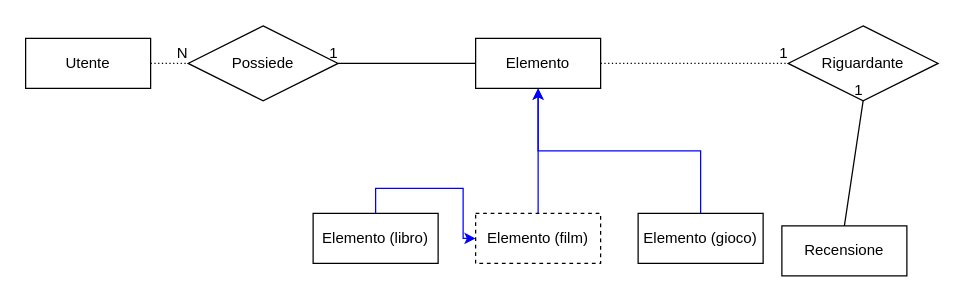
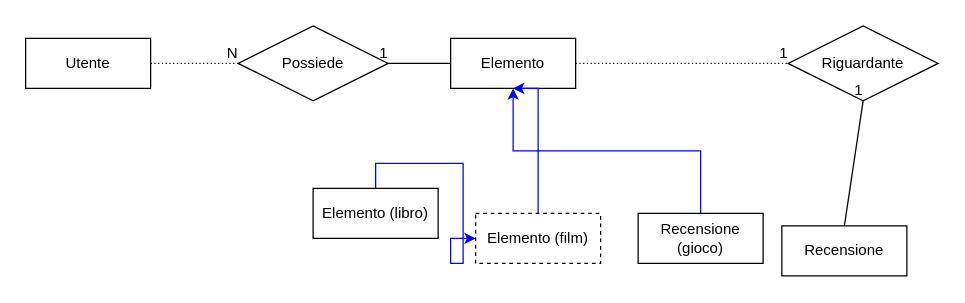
node "Possiede": moved (263, 63) -> (313, 63)
node "Elemento": moved (538, 63) -> (513, 63)
node "Elemento (libro)": moved (376, 238) -> (376, 213)
node "Elemento (gioco)": label "Elemento (gioco)" -> "Recensione (gioco)"
